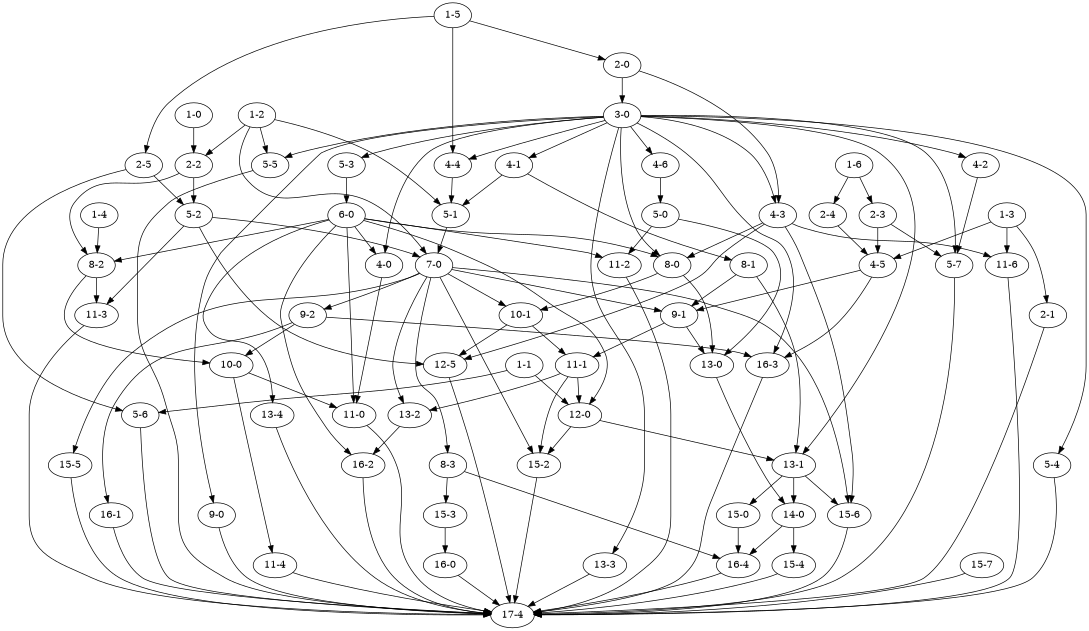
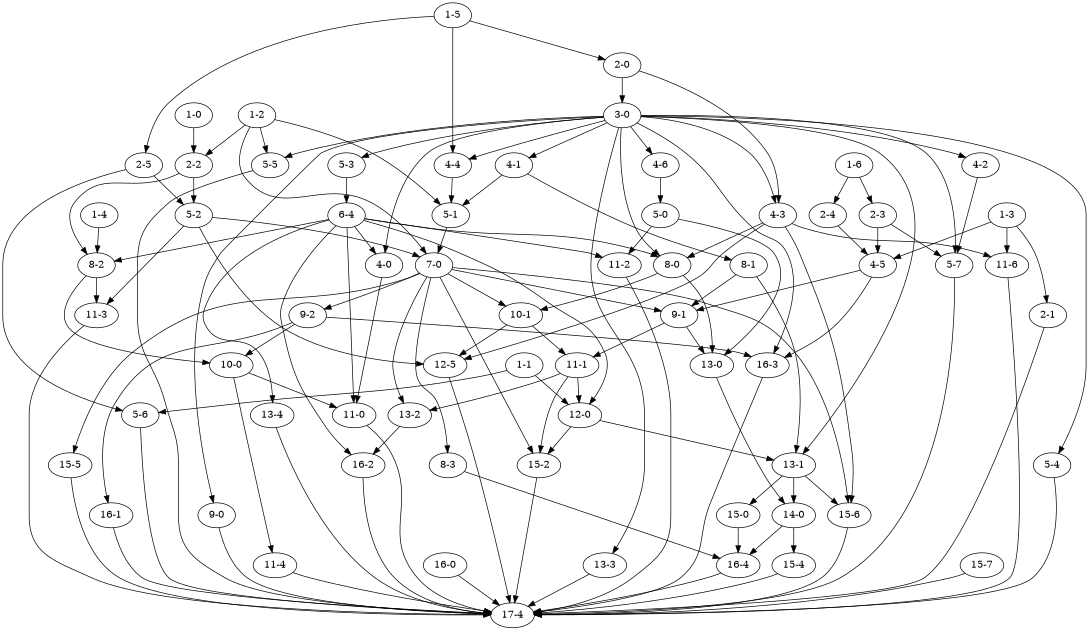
node "6-0": label "6-0" -> "6-4"
node "15-3": removed
